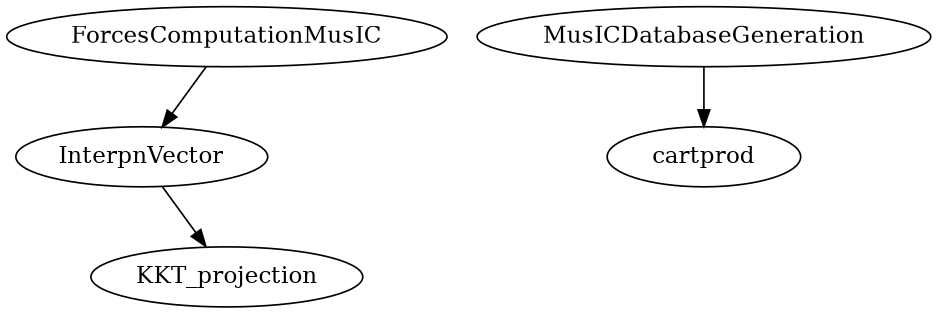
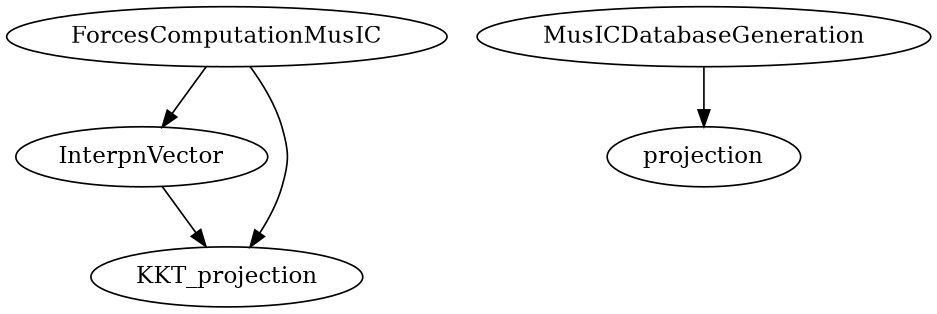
edge "ForcesComputationMusIC" -> "KKT_projection": added
node "cartprod": label "cartprod" -> "projection"
